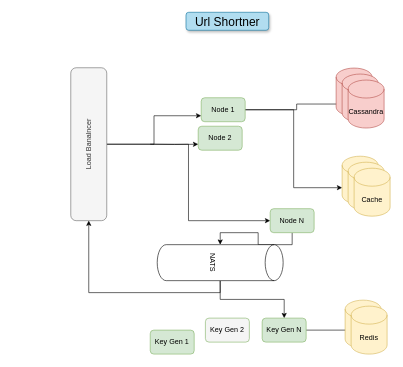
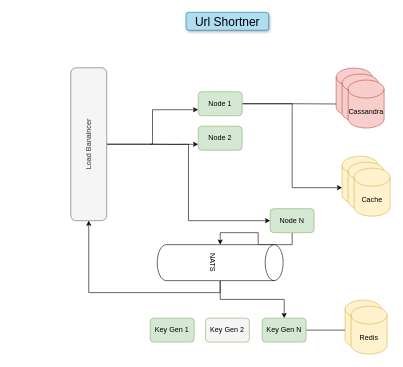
node "Node 1": moved (223, 110) -> (220, 104)
node "Key Gen 1": moved (172, 342) -> (172, 330)
